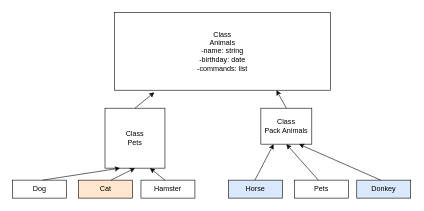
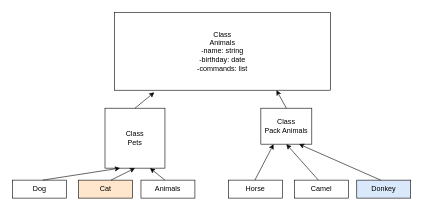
node "Hamster": label "Hamster" -> "Animals"
node "Horse": fillcolor #dae8fc -> #ffffff
node "Pets": label "Pets" -> "Camel"
